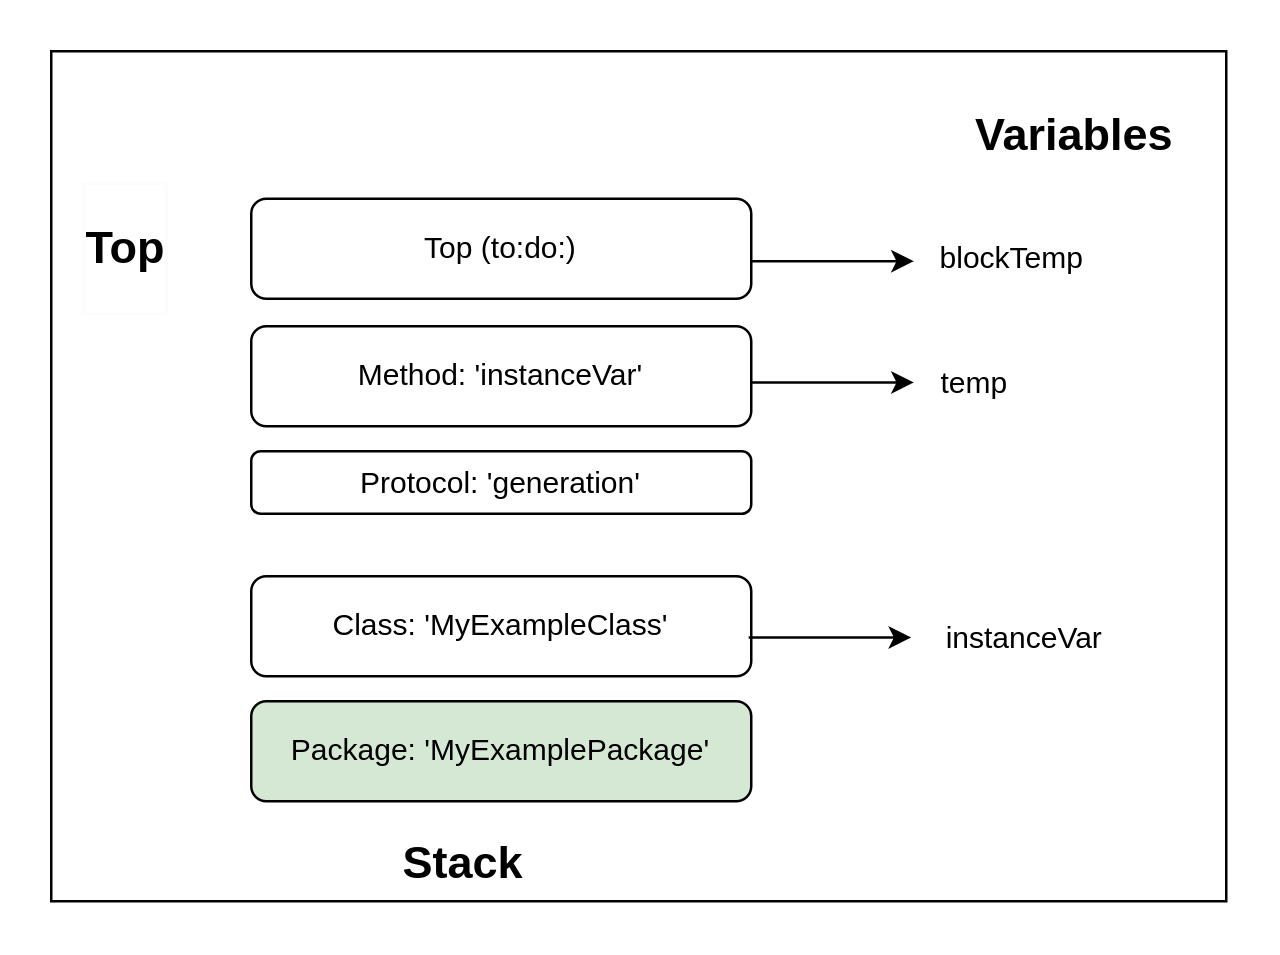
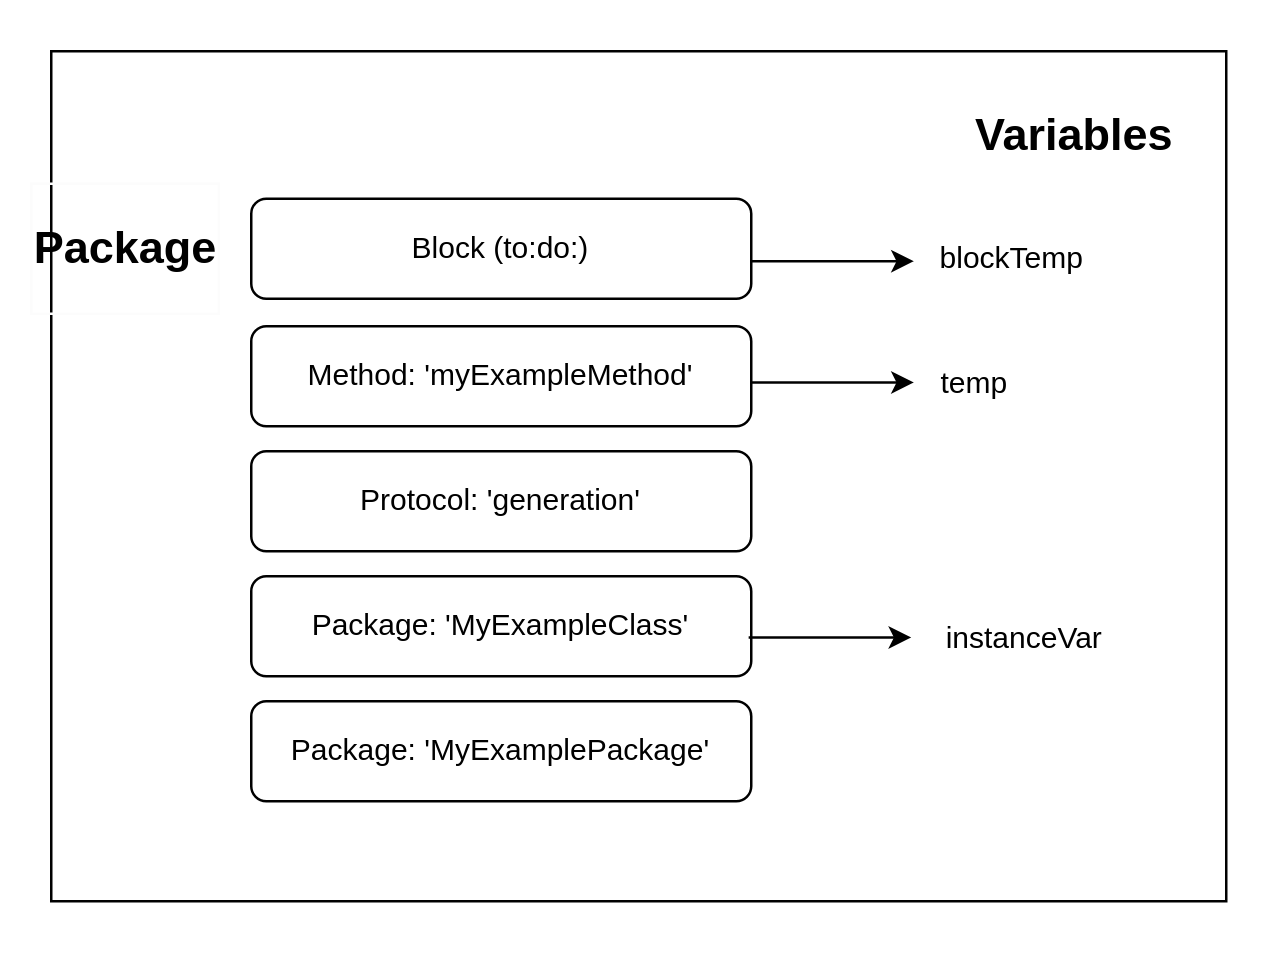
node "Top": label "Top" -> "Package"
node "Top (to:do:)": label "Top (to:do:)" -> "Block (to:do:)"
node "Method: 'instanceVar'": label "Method: 'instanceVar'" -> "Method: 'myExampleMethod'"
node "Protocol: 'generation'": size 500x63 -> 500x100
node "Class: 'MyExampleClass'": label "Class: 'MyExampleClass'" -> "Package: 'MyExampleClass'"
node "Package: 'MyExamplePackage'": fillcolor #d5e8d4 -> #ffffff
node "Stack": removed
